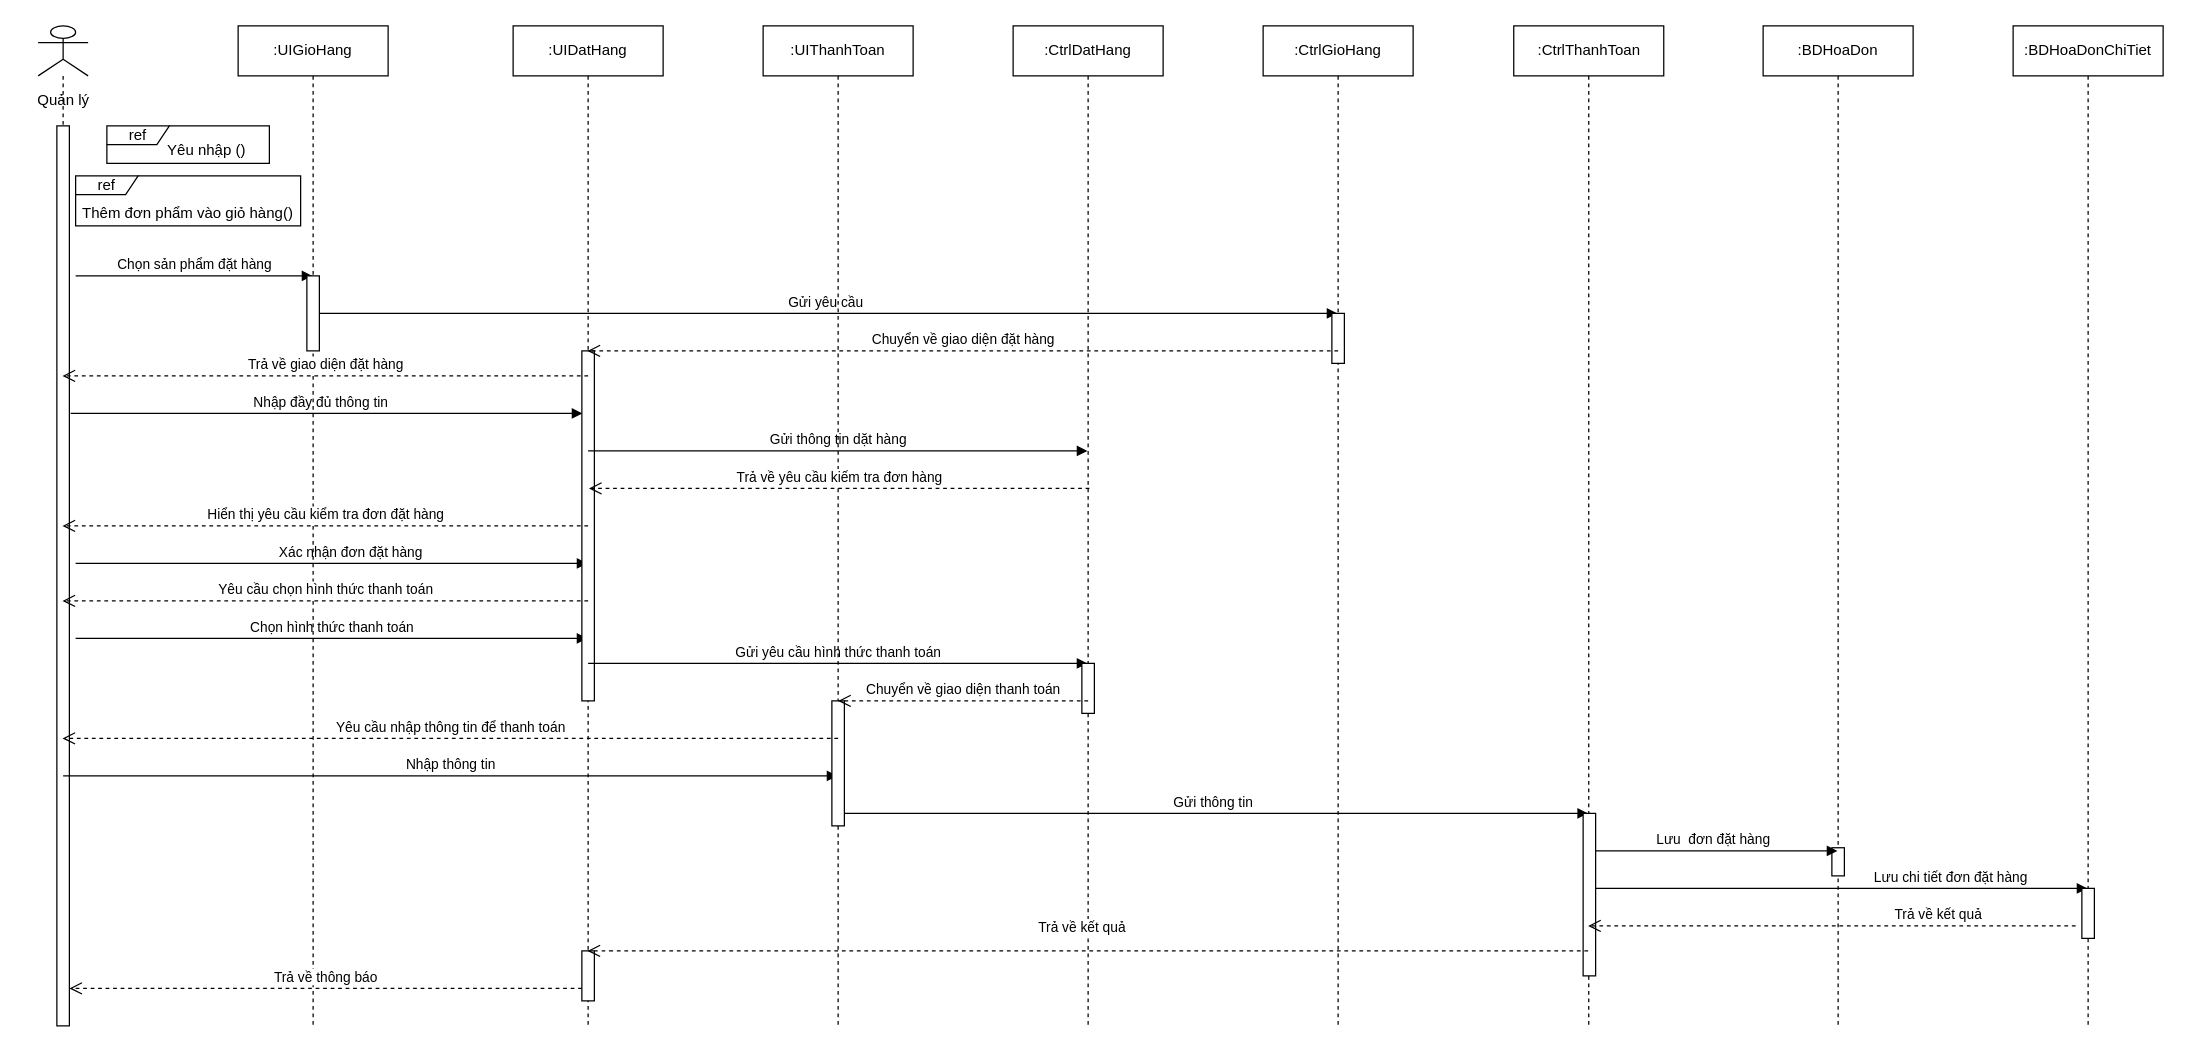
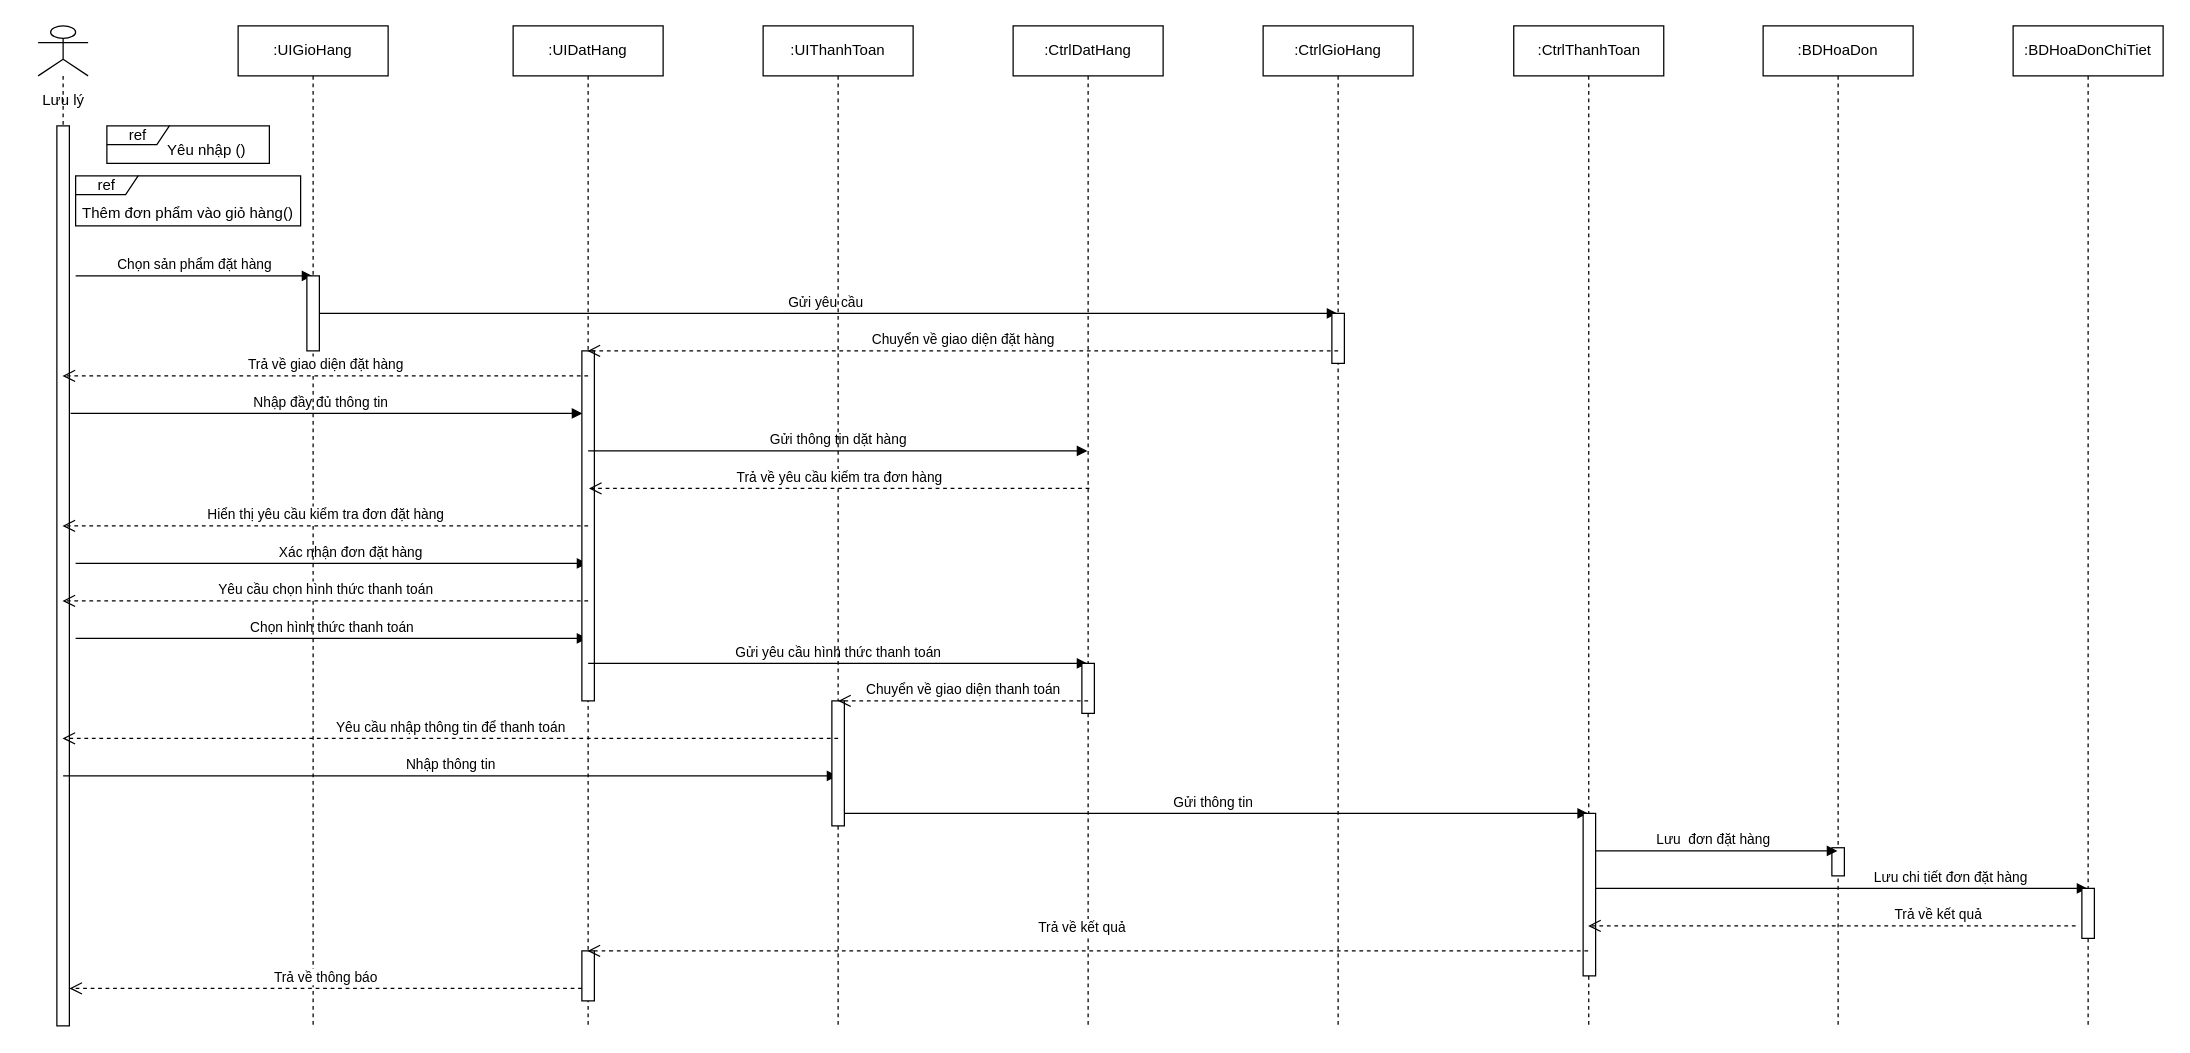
node "Quản lý": label "Quản lý" -> "Lưu lý"
